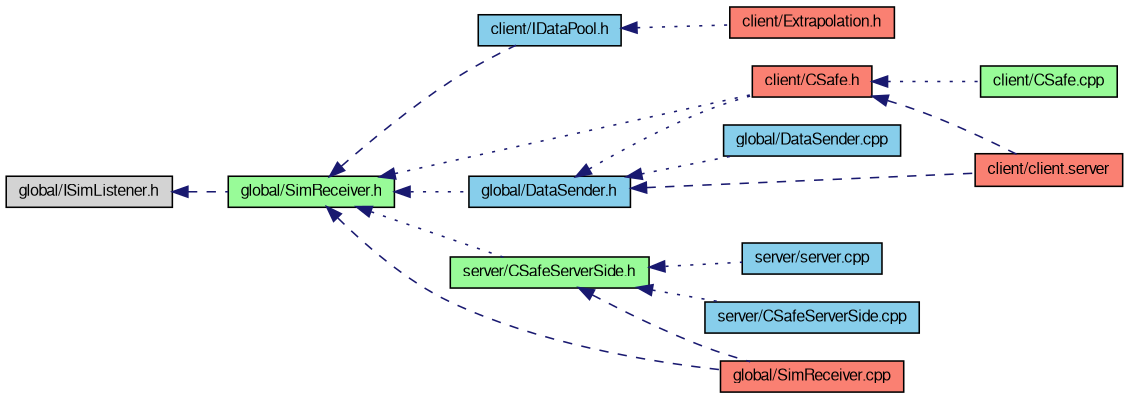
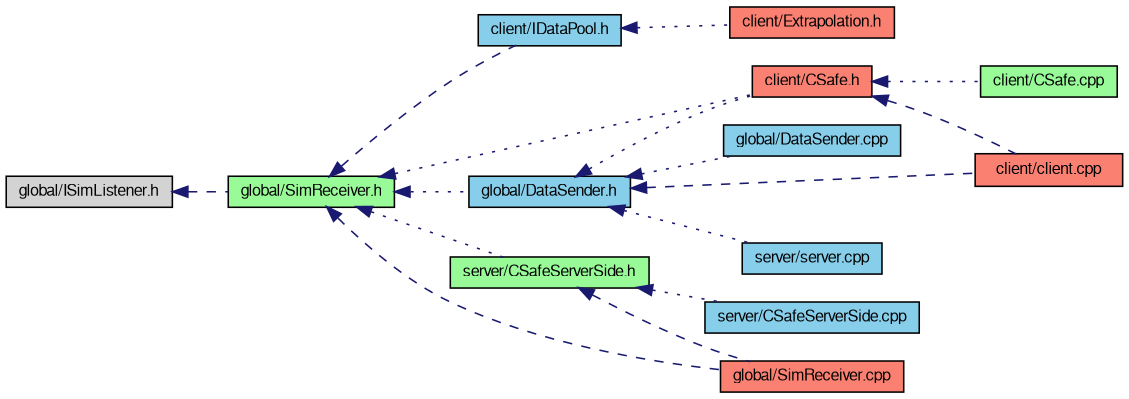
node "client/client.server": label "client/client.server" -> "client/client.cpp"
edge "server/server.cpp" -> "server/CSafeServerSide.h": now "server/server.cpp" -> "global/DataSender.h"
